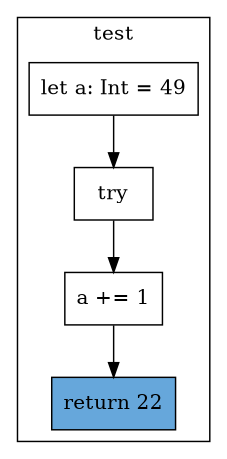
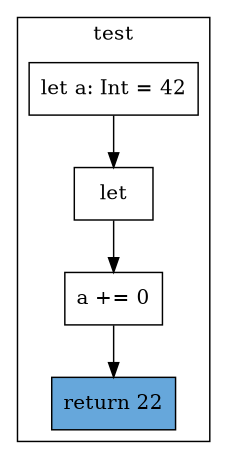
node "let a: Int = 49": label "let a: Int = 49" -> "let a: Int = 42"
node "try": label "try" -> "let"
node "a += 1": label "a += 1" -> "a += 0"
